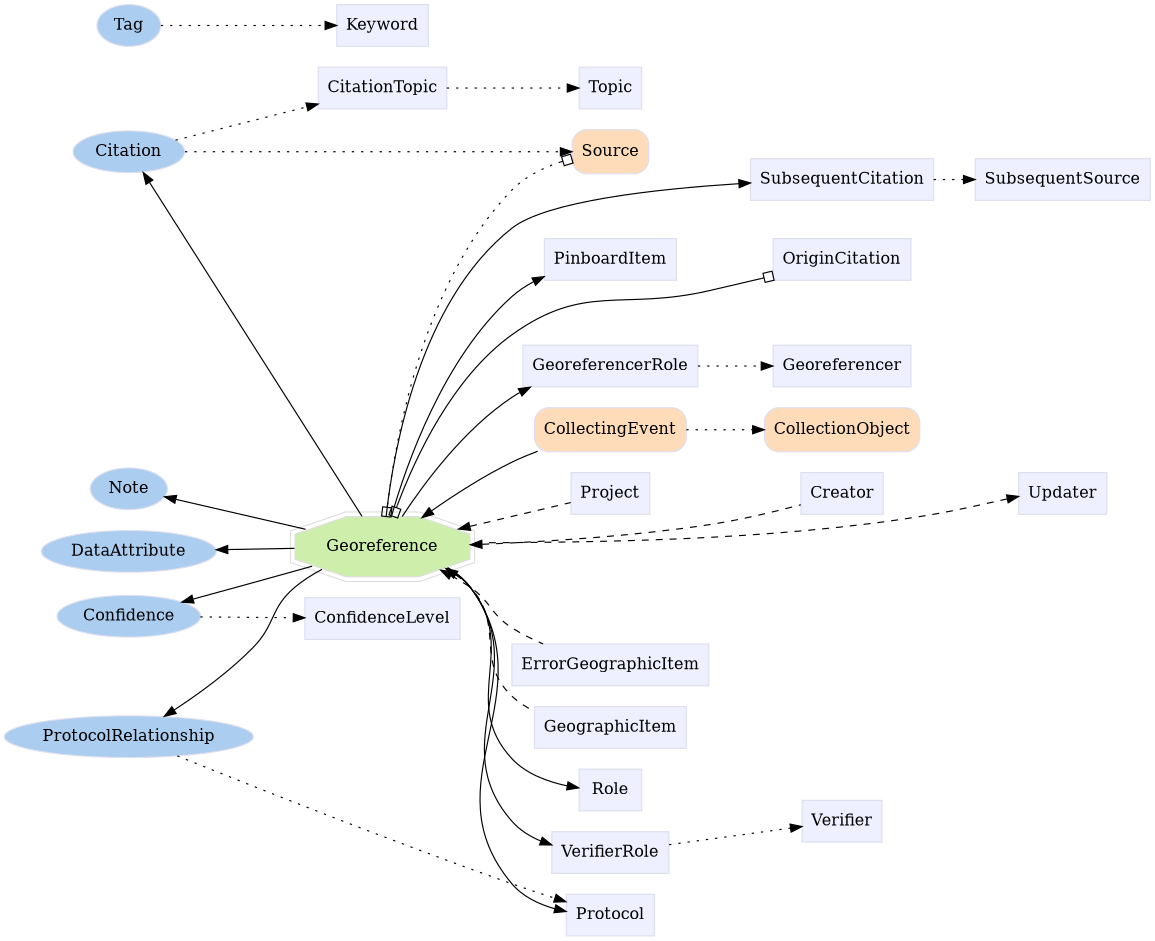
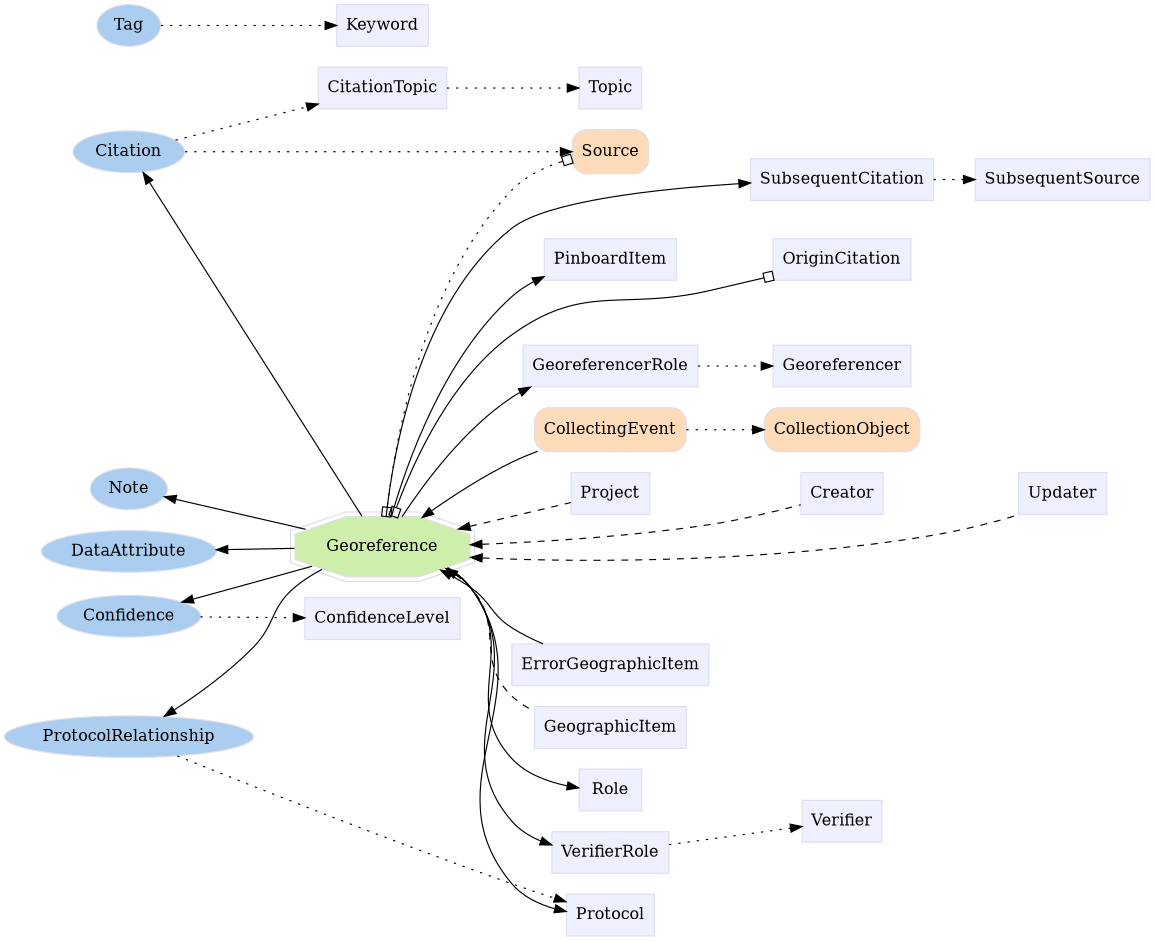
edge "Georeference" -> "Updater": reversed
edge "ErrorGeographicItem" -> "Georeference": style dashed -> solid
